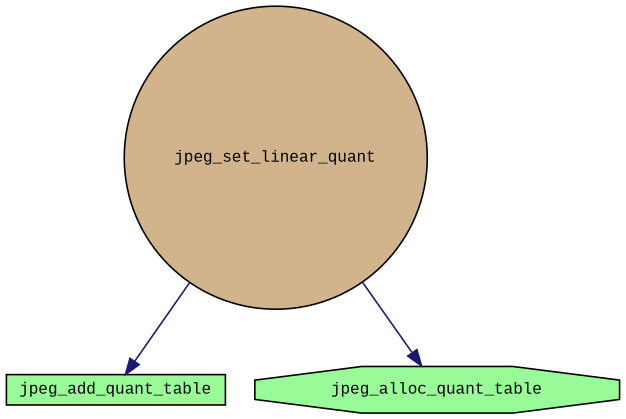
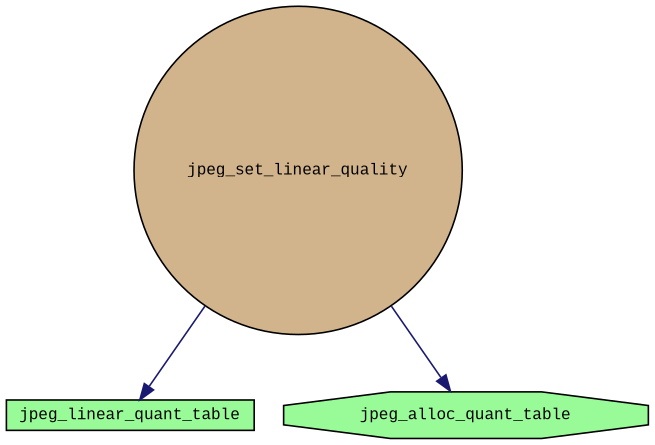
node "jpeg_set_linear_quant": label "jpeg_set_linear_quant" -> "jpeg_set_linear_quality"
node "jpeg_add_quant_table": label "jpeg_add_quant_table" -> "jpeg_linear_quant_table"
